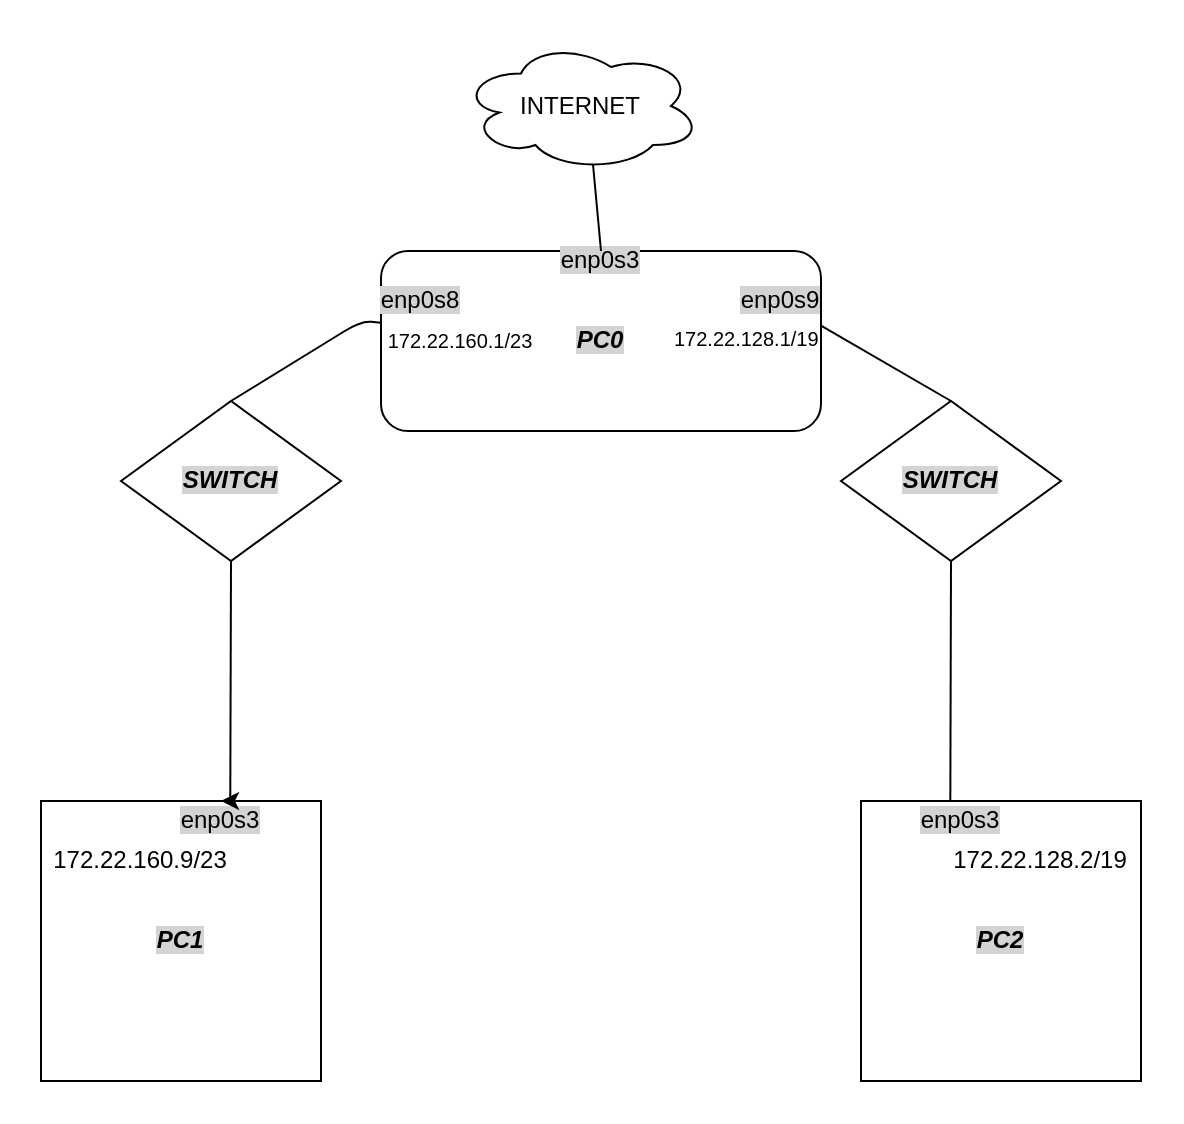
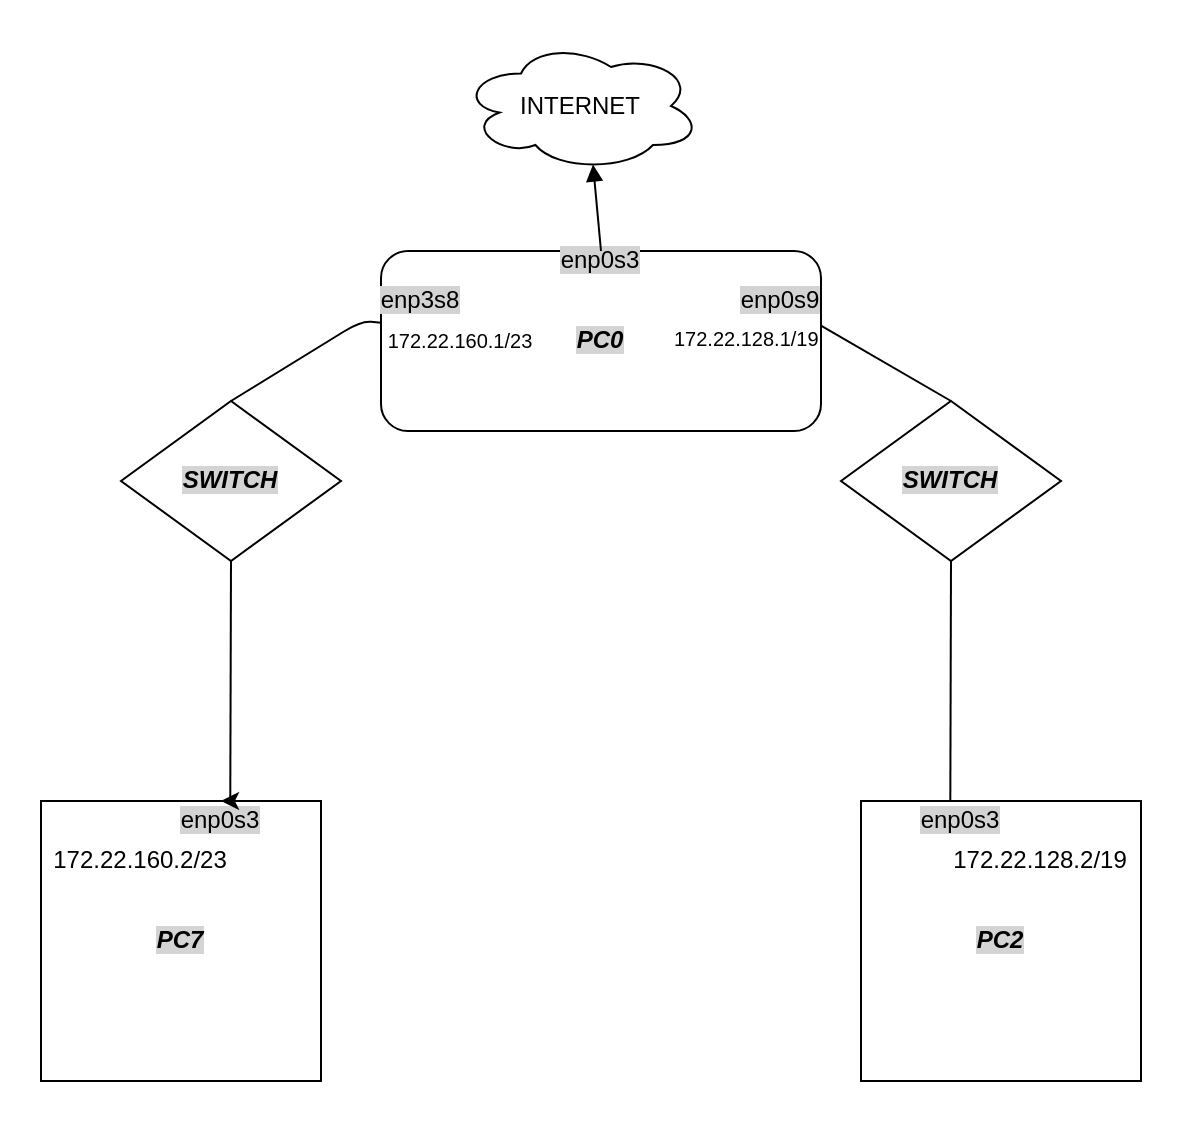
edge "INTERNET" -- "PC0": arrowhead none -> block
node "enp0s8": label "enp0s8" -> "enp3s8"
node "172.22.160.9/23": label "172.22.160.9/23" -> "172.22.160.2/23"
node "PC1": label "PC1" -> "PC7"
